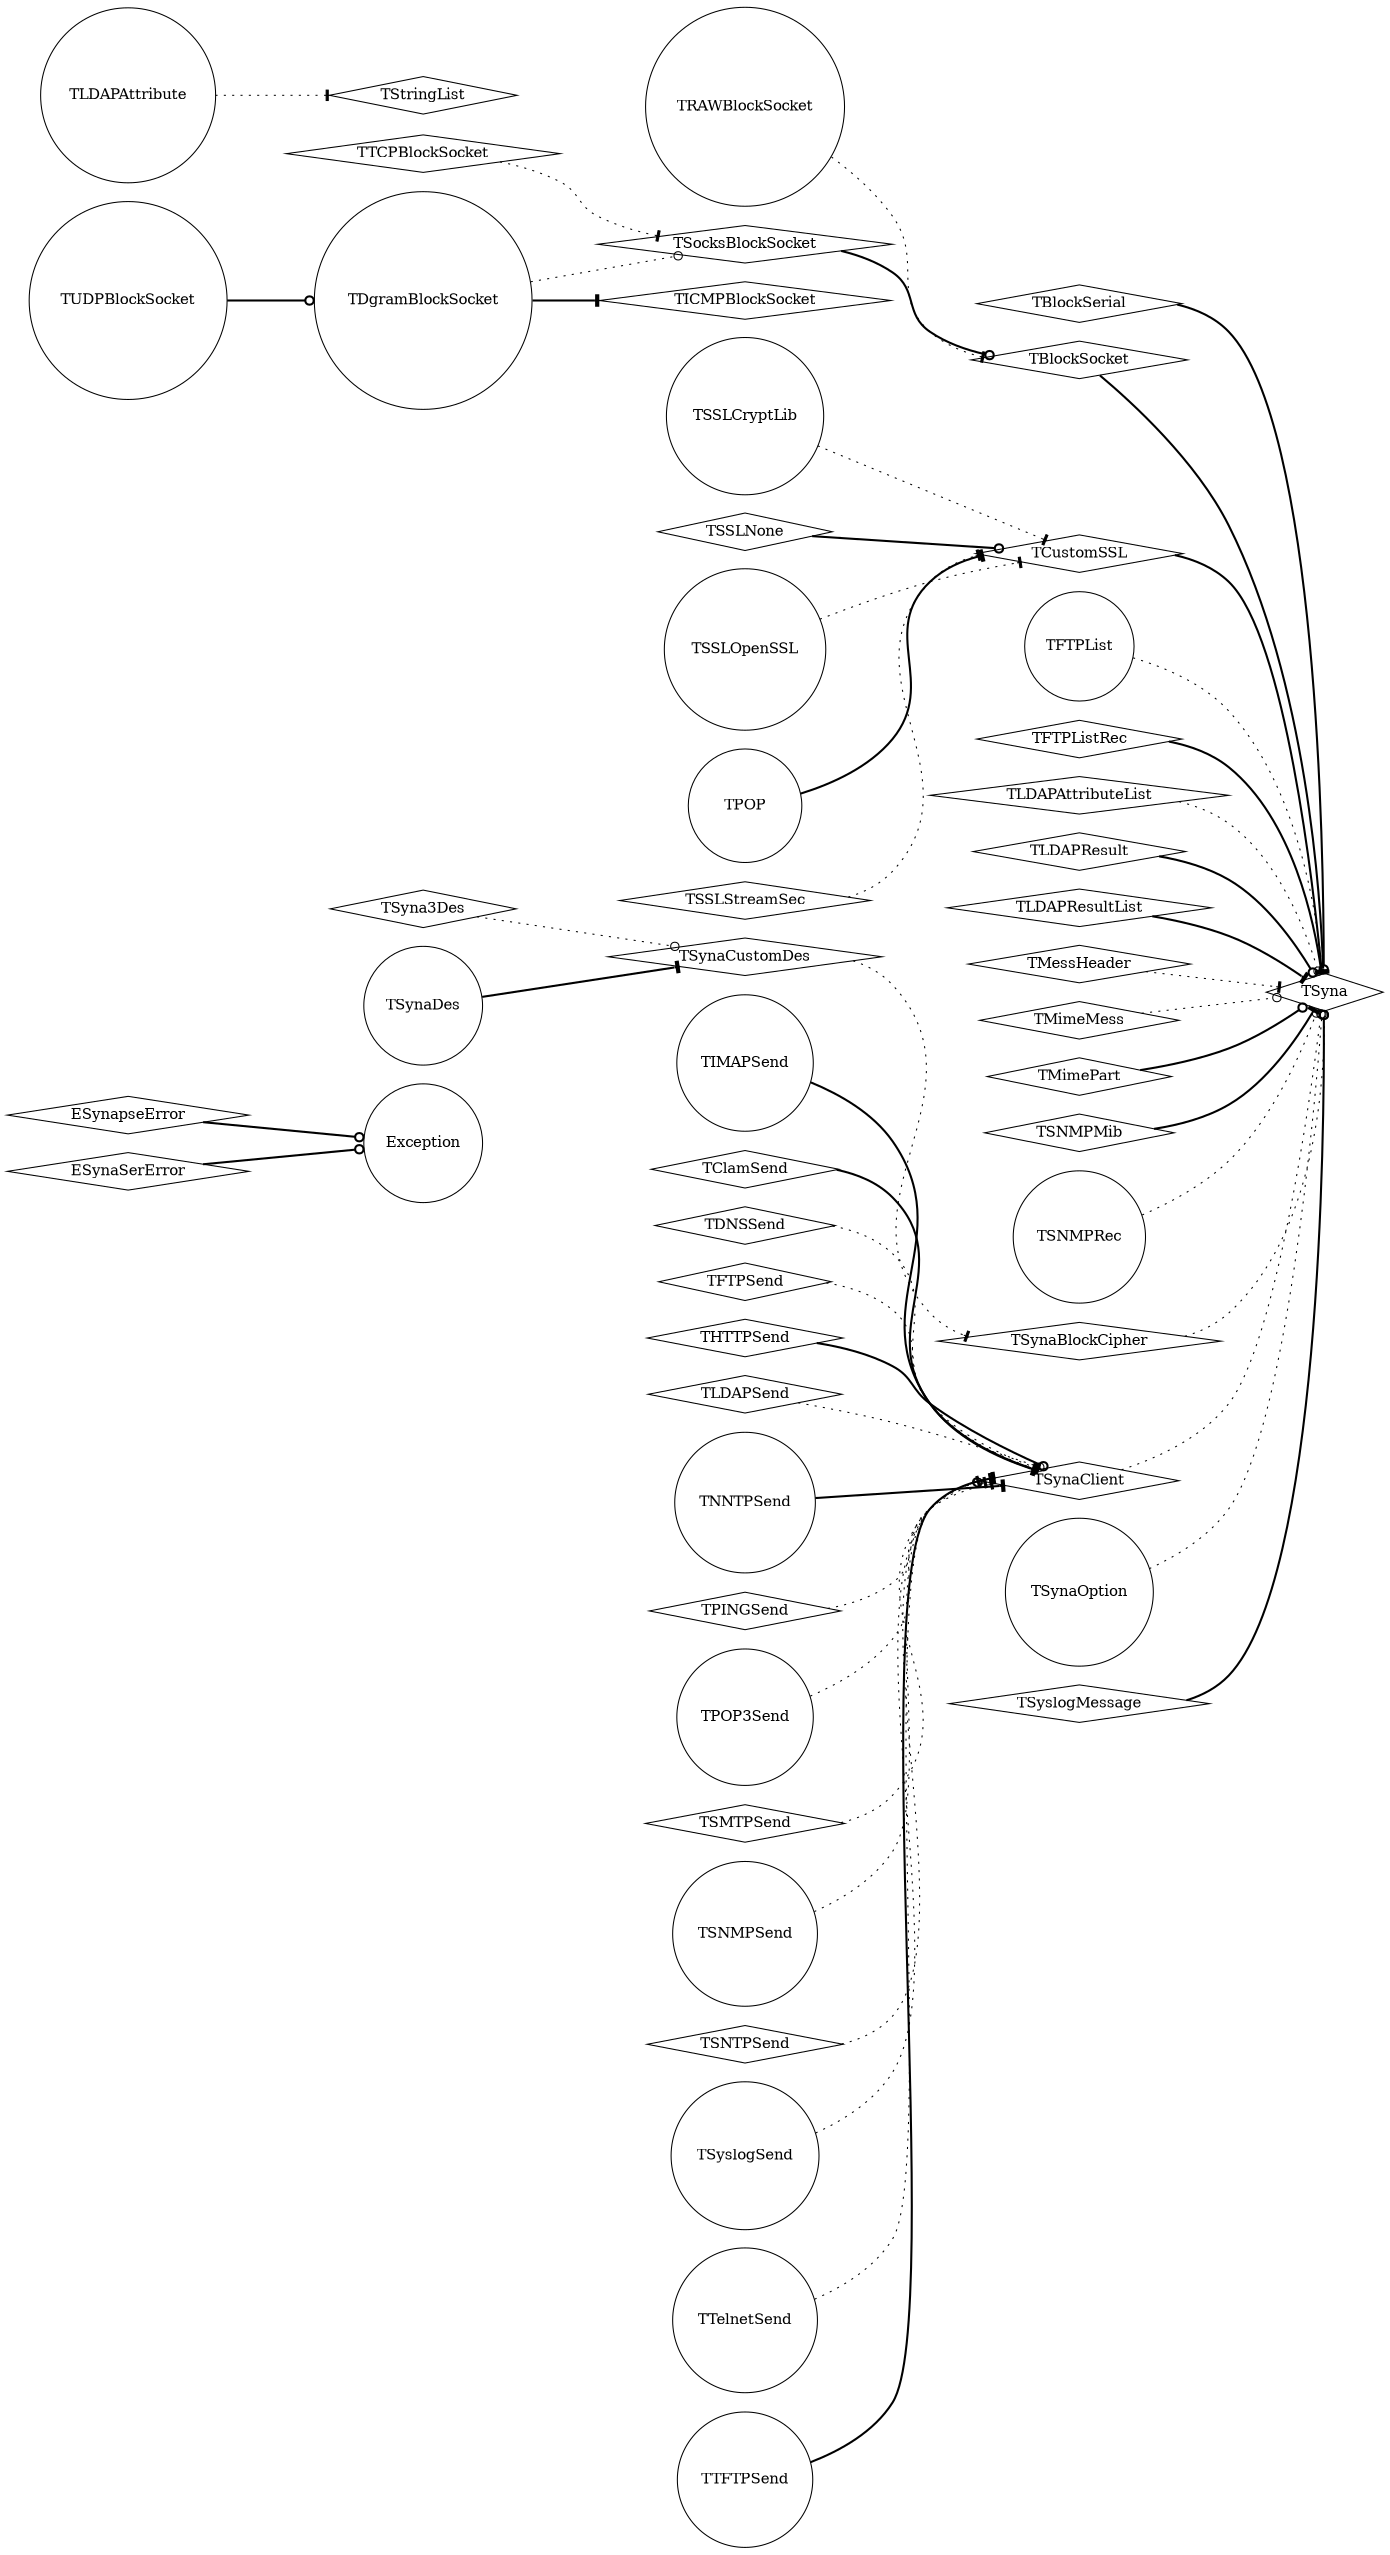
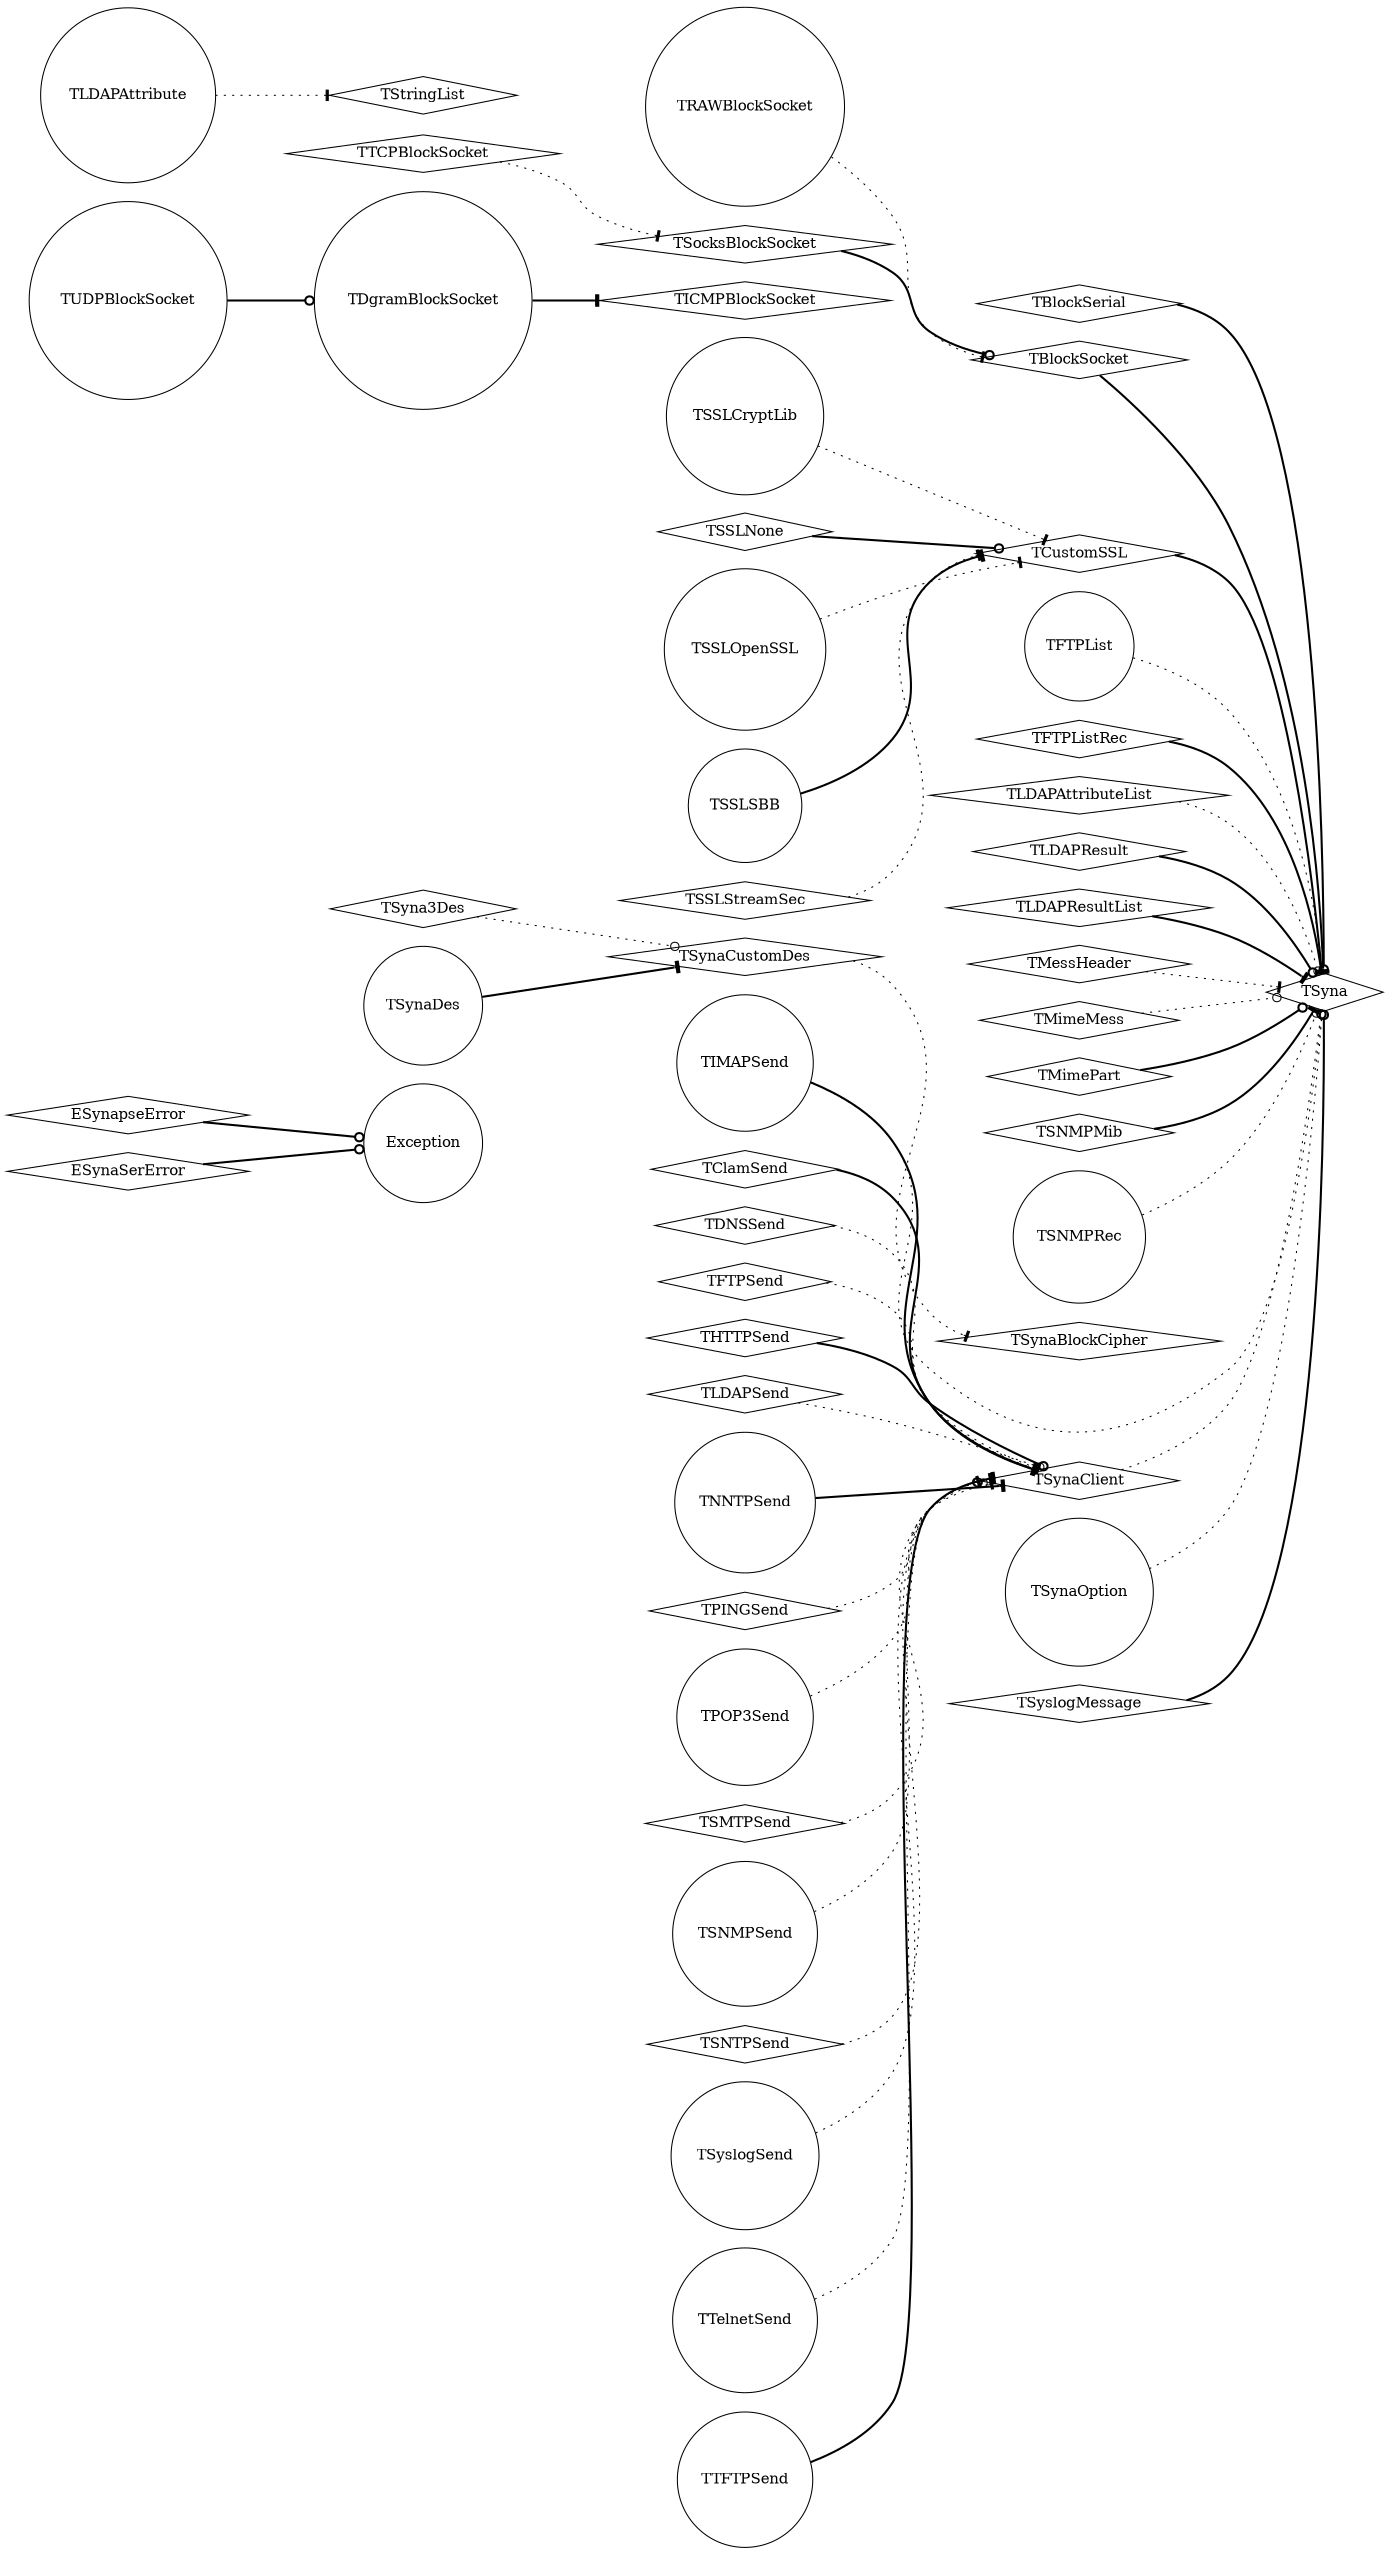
edge "TDgramBlockSocket" -> "TSocksBlockSocket": removed
node "TPOP": label "TPOP" -> "TSSLSBB"
edge "TSynaBlockCipher" -> "TSyna": now "TIMAPSend" -> "TSyna"
edge "TPOP3Send" -> "TSynaClient": arrowhead tee -> odot
